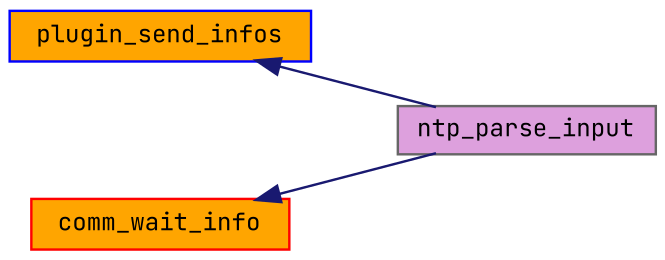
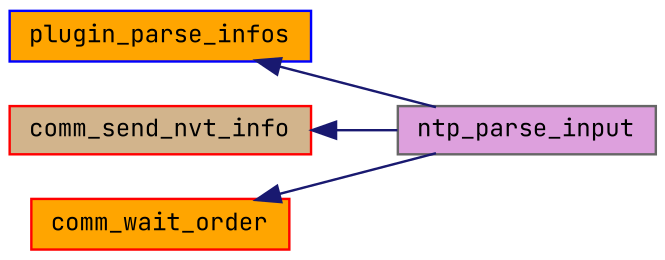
node "plugin_send_infos": label "plugin_send_infos" -> "plugin_parse_infos"
node "comm_send_nvt_info": added
node "comm_wait_info": label "comm_wait_info" -> "comm_wait_order"
